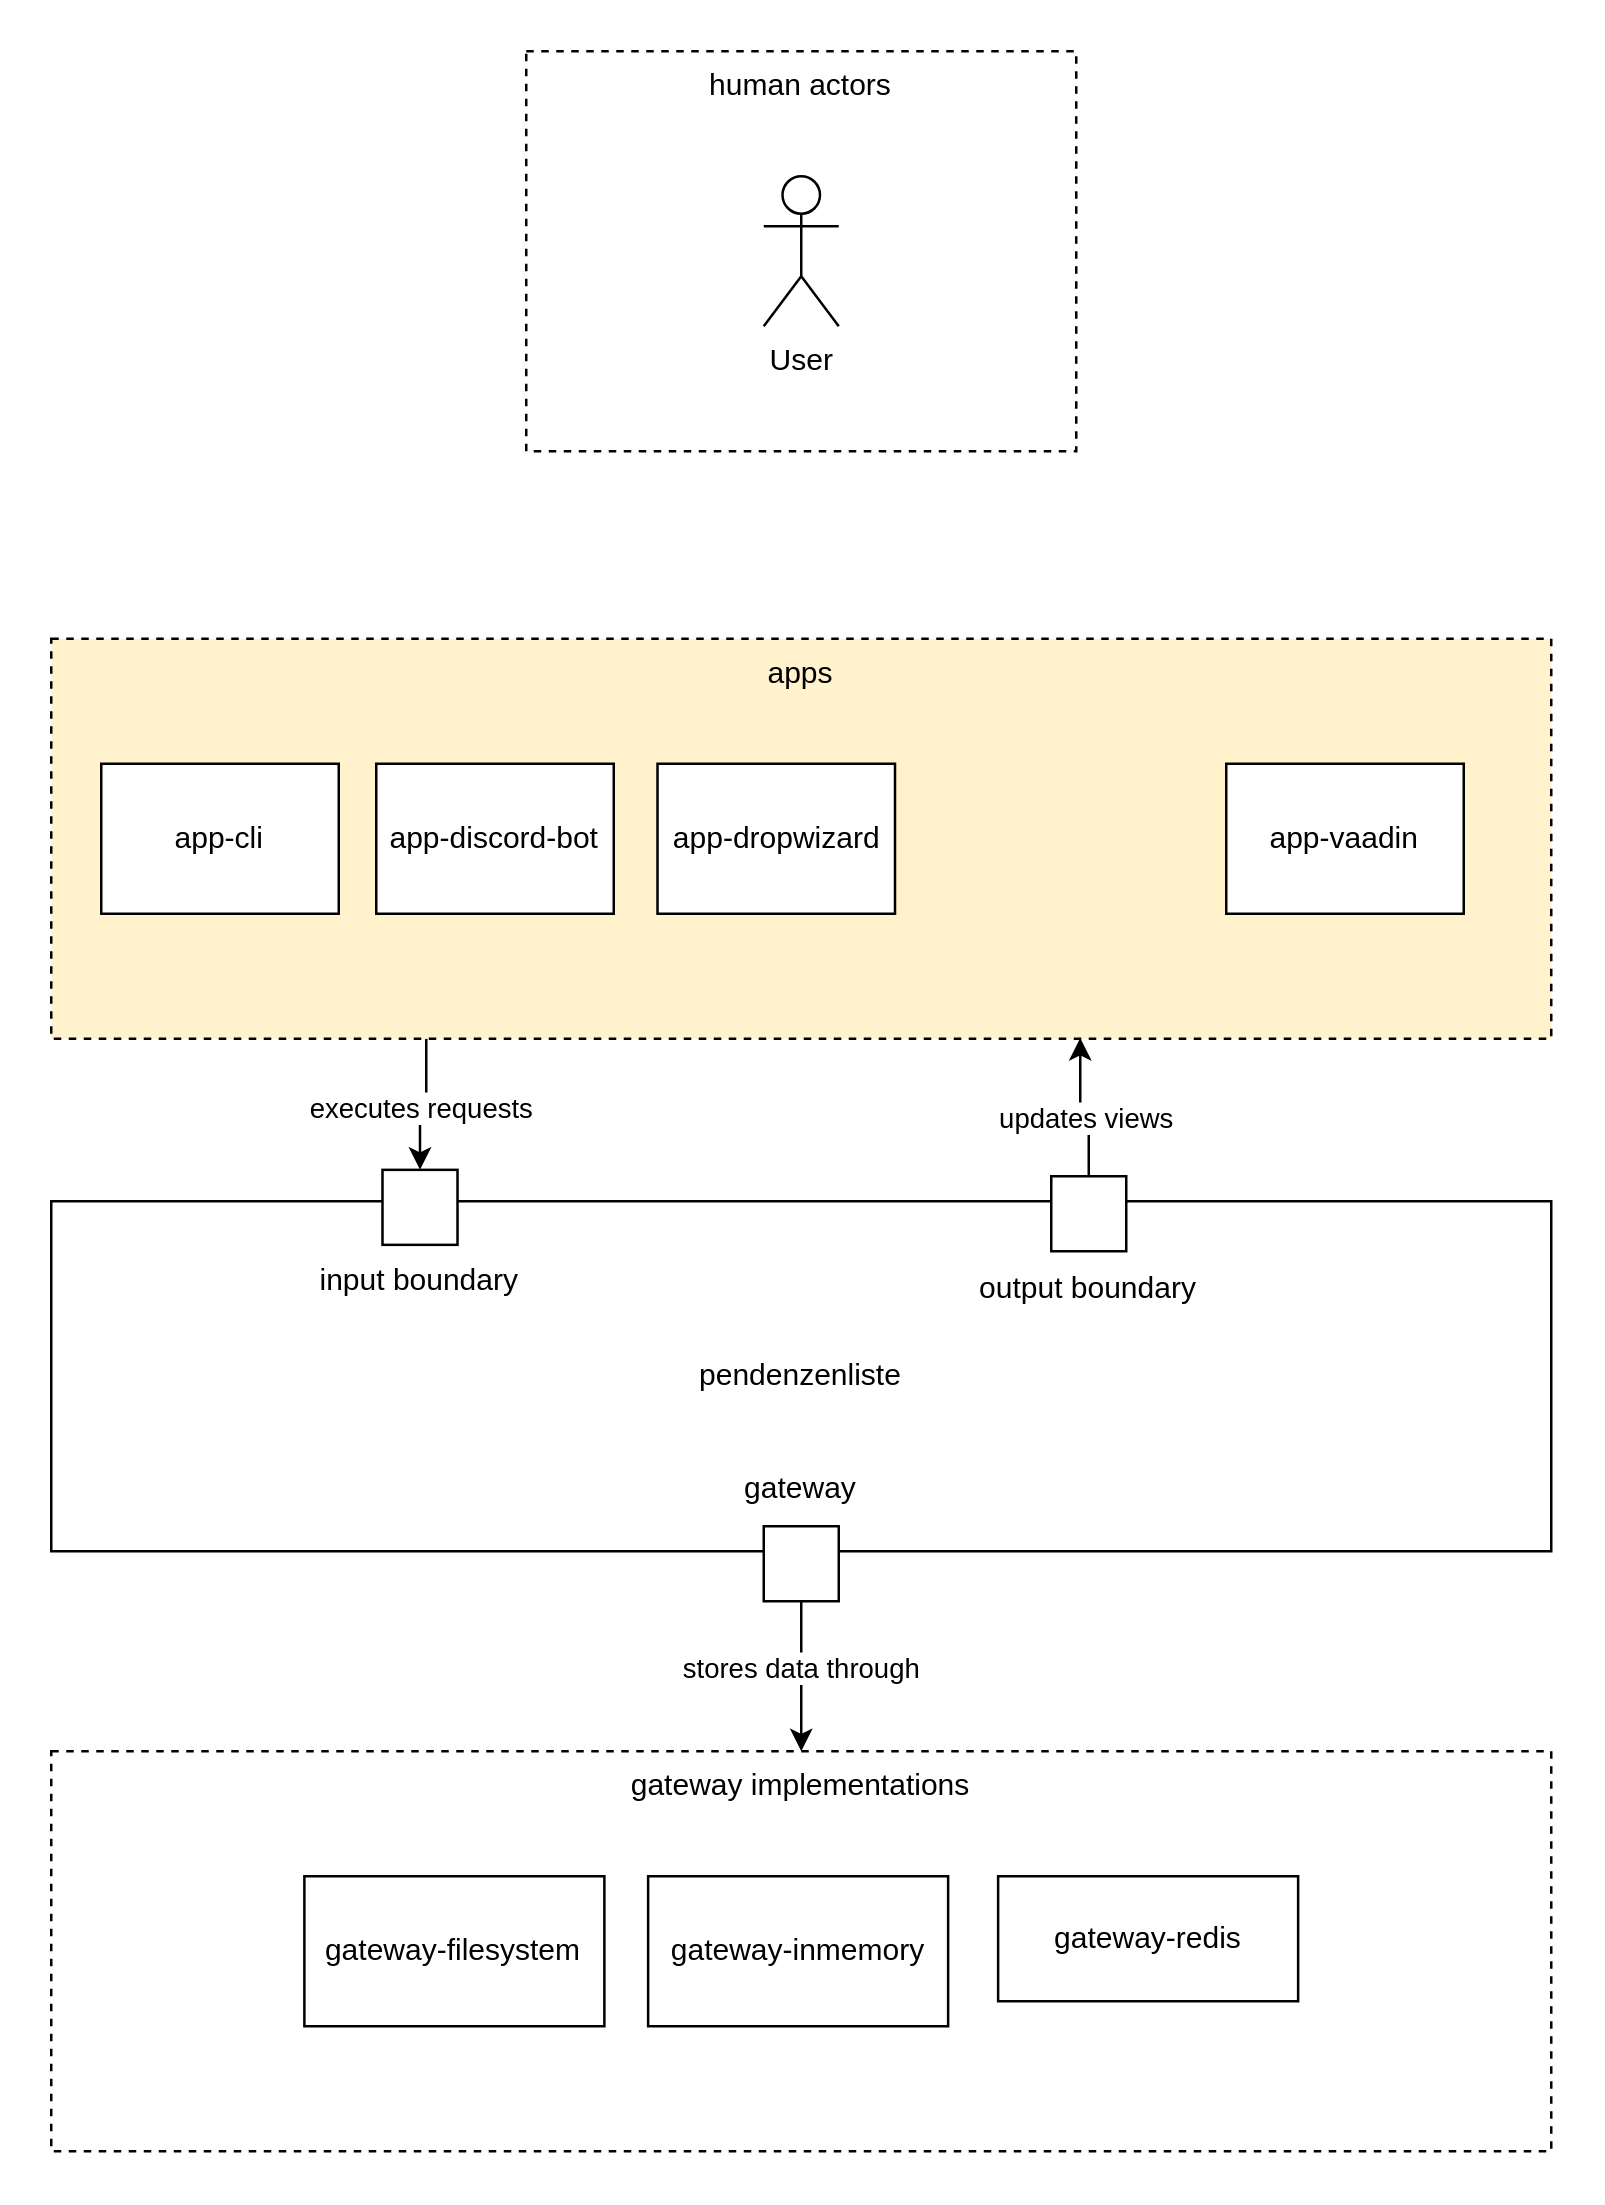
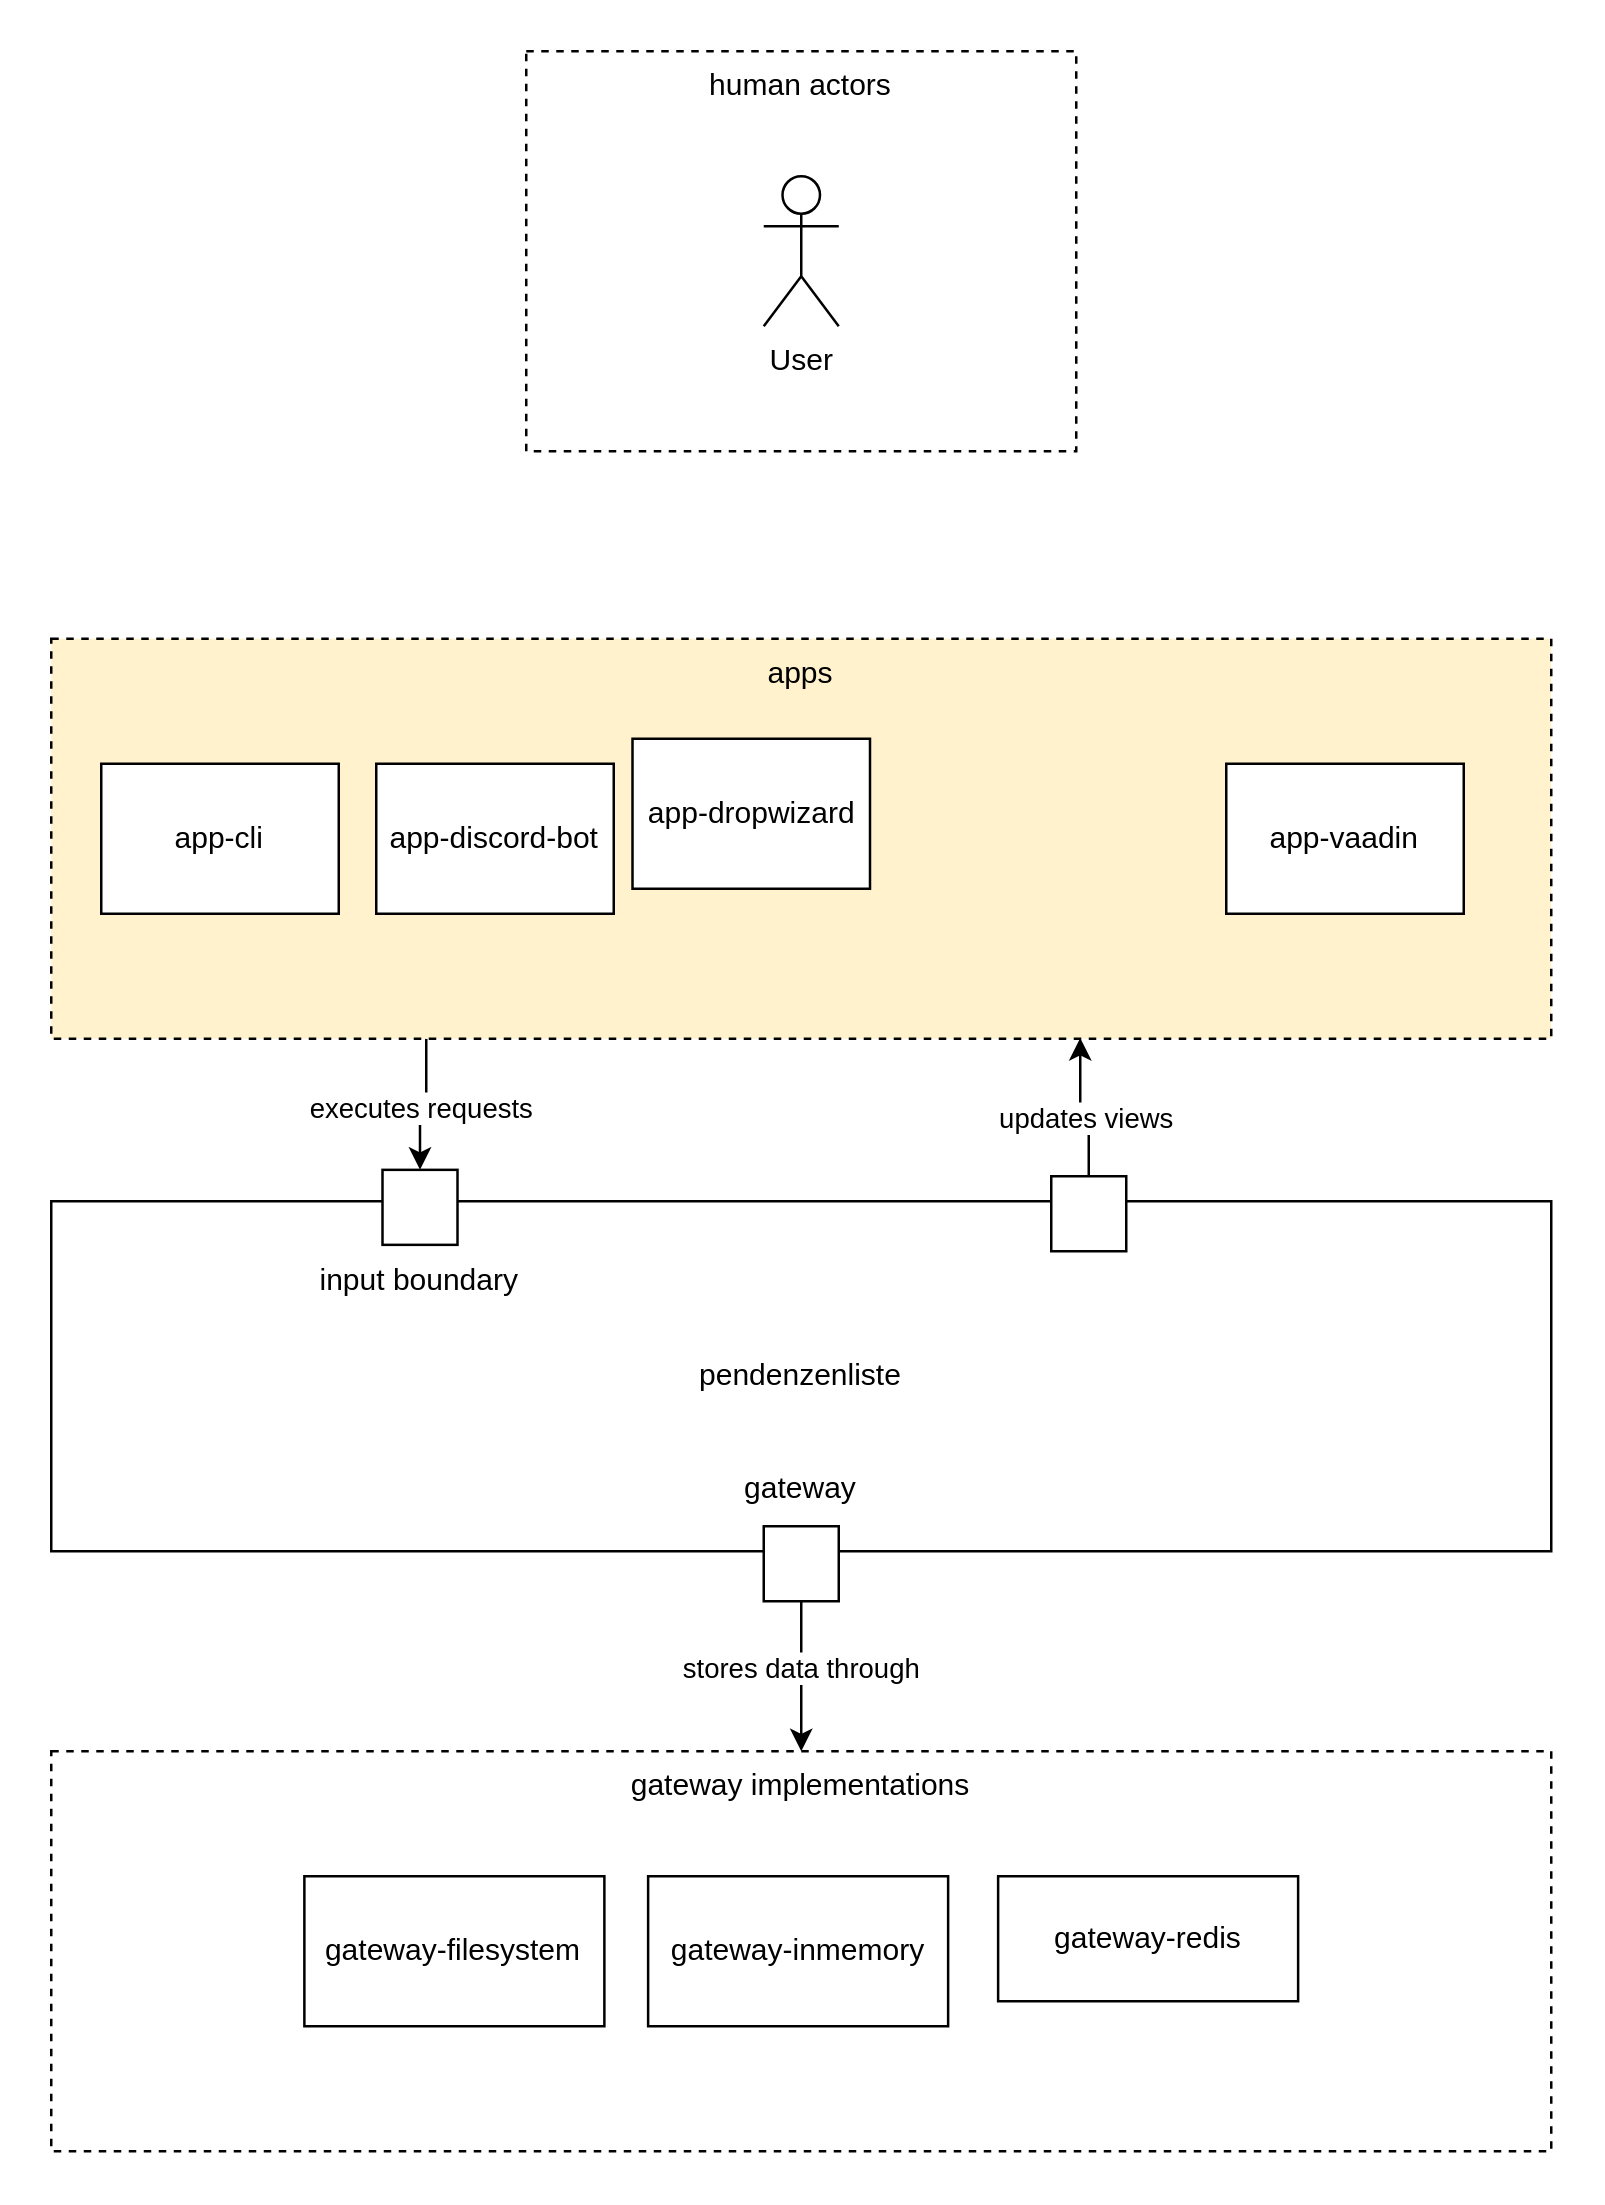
node "app-dropwizard": moved (776, 839) -> (751, 814)
node "output boundary": removed
